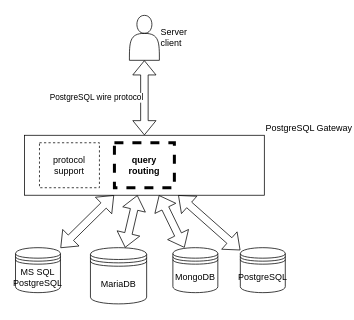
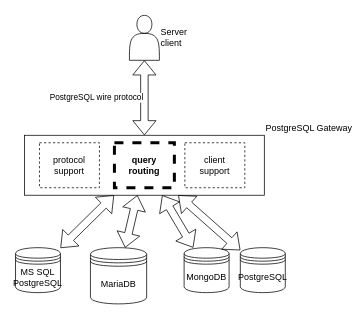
node "client support": added
node "MongoDB": moved (195, 270) -> (207, 270)
